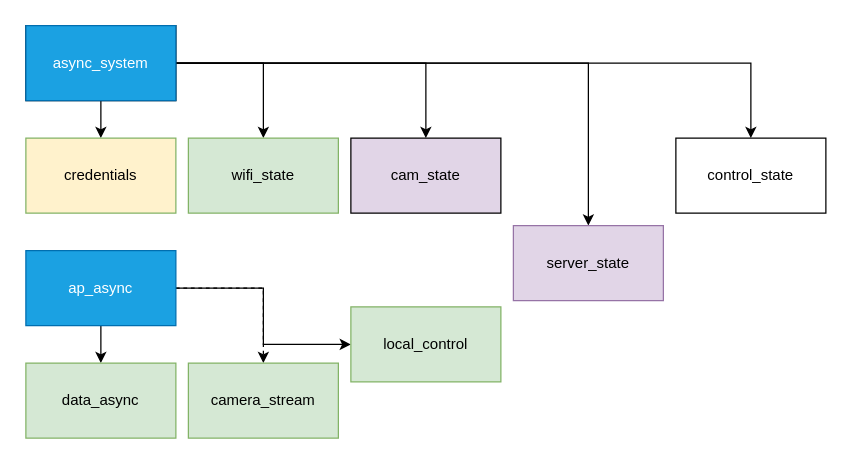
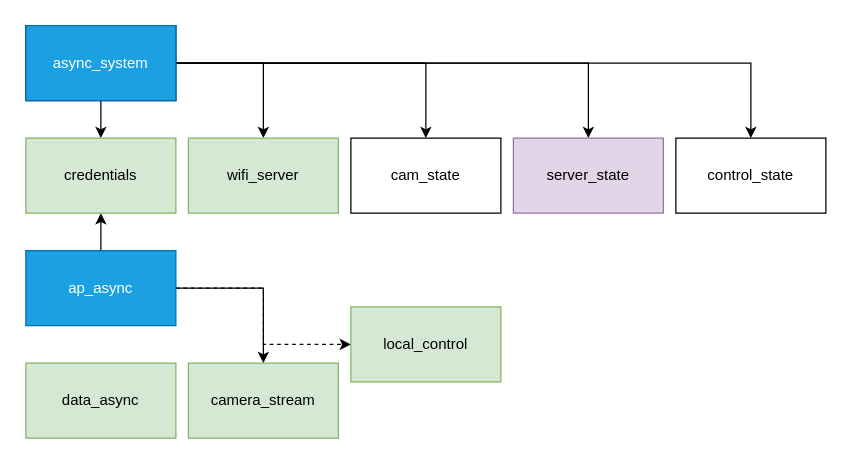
node "credentials": fillcolor #fff2cc -> #d5e8d4
node "wifi_state": label "wifi_state" -> "wifi_server"
node "cam_state": fillcolor #e1d5e7 -> #ffffff
node "server_state": moved (588, 263) -> (588, 176)
edge "ap_async" -> "local_control": style solid -> dashed
edge "ap_async" -> "data_async": now "ap_async" -> "credentials"
edge "ap_async" -> "camera_stream": style dashed -> solid
